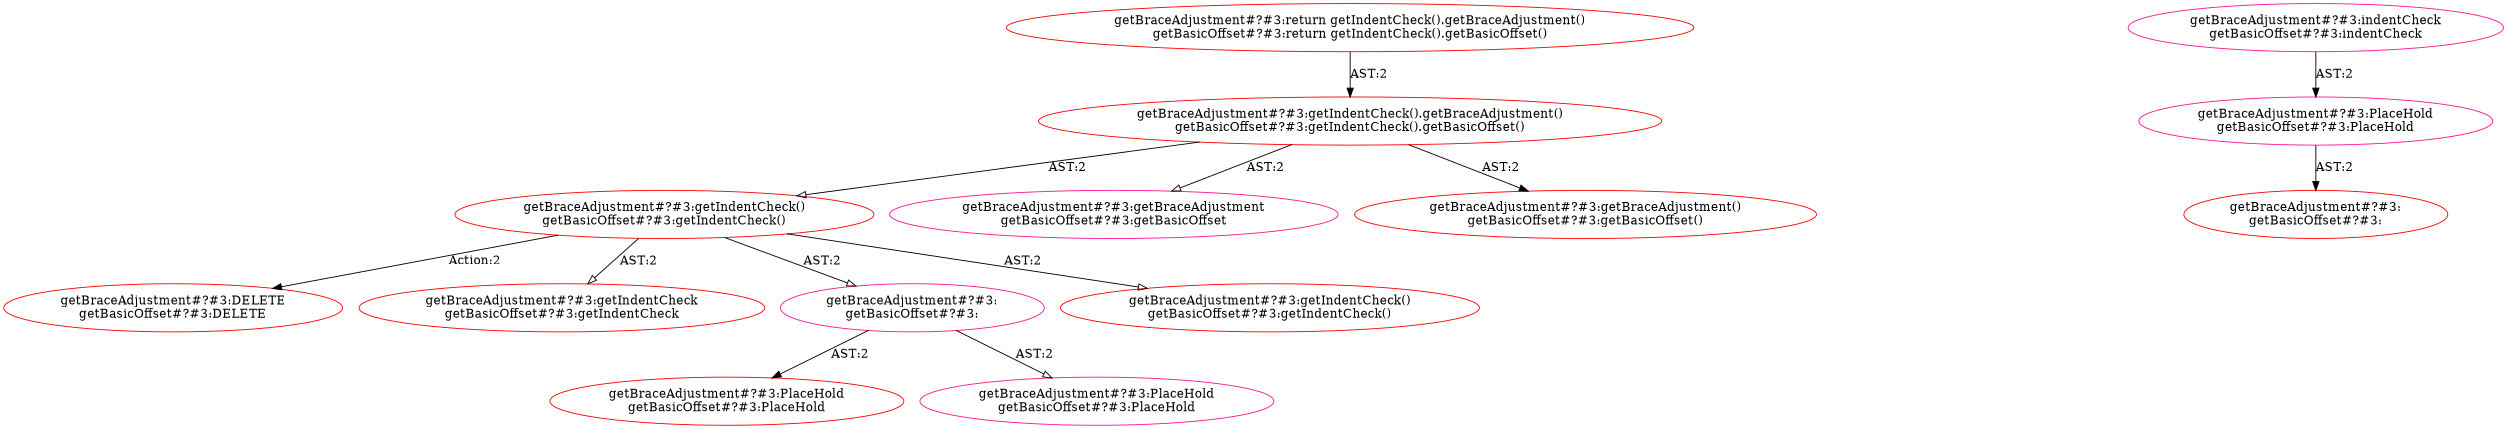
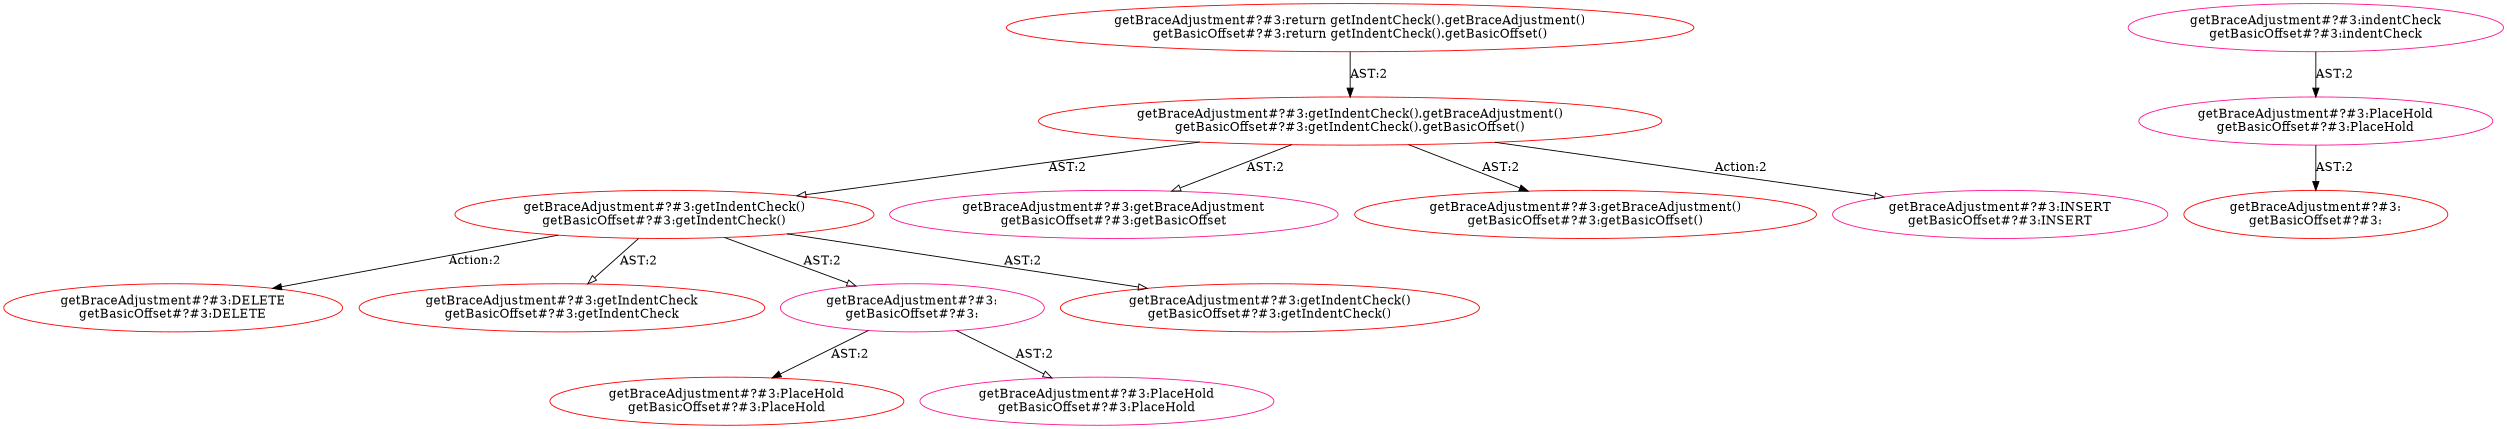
node "getBraceAdjustment#?#3:INSERT getBasicOffset#?#3:INSERT": added
